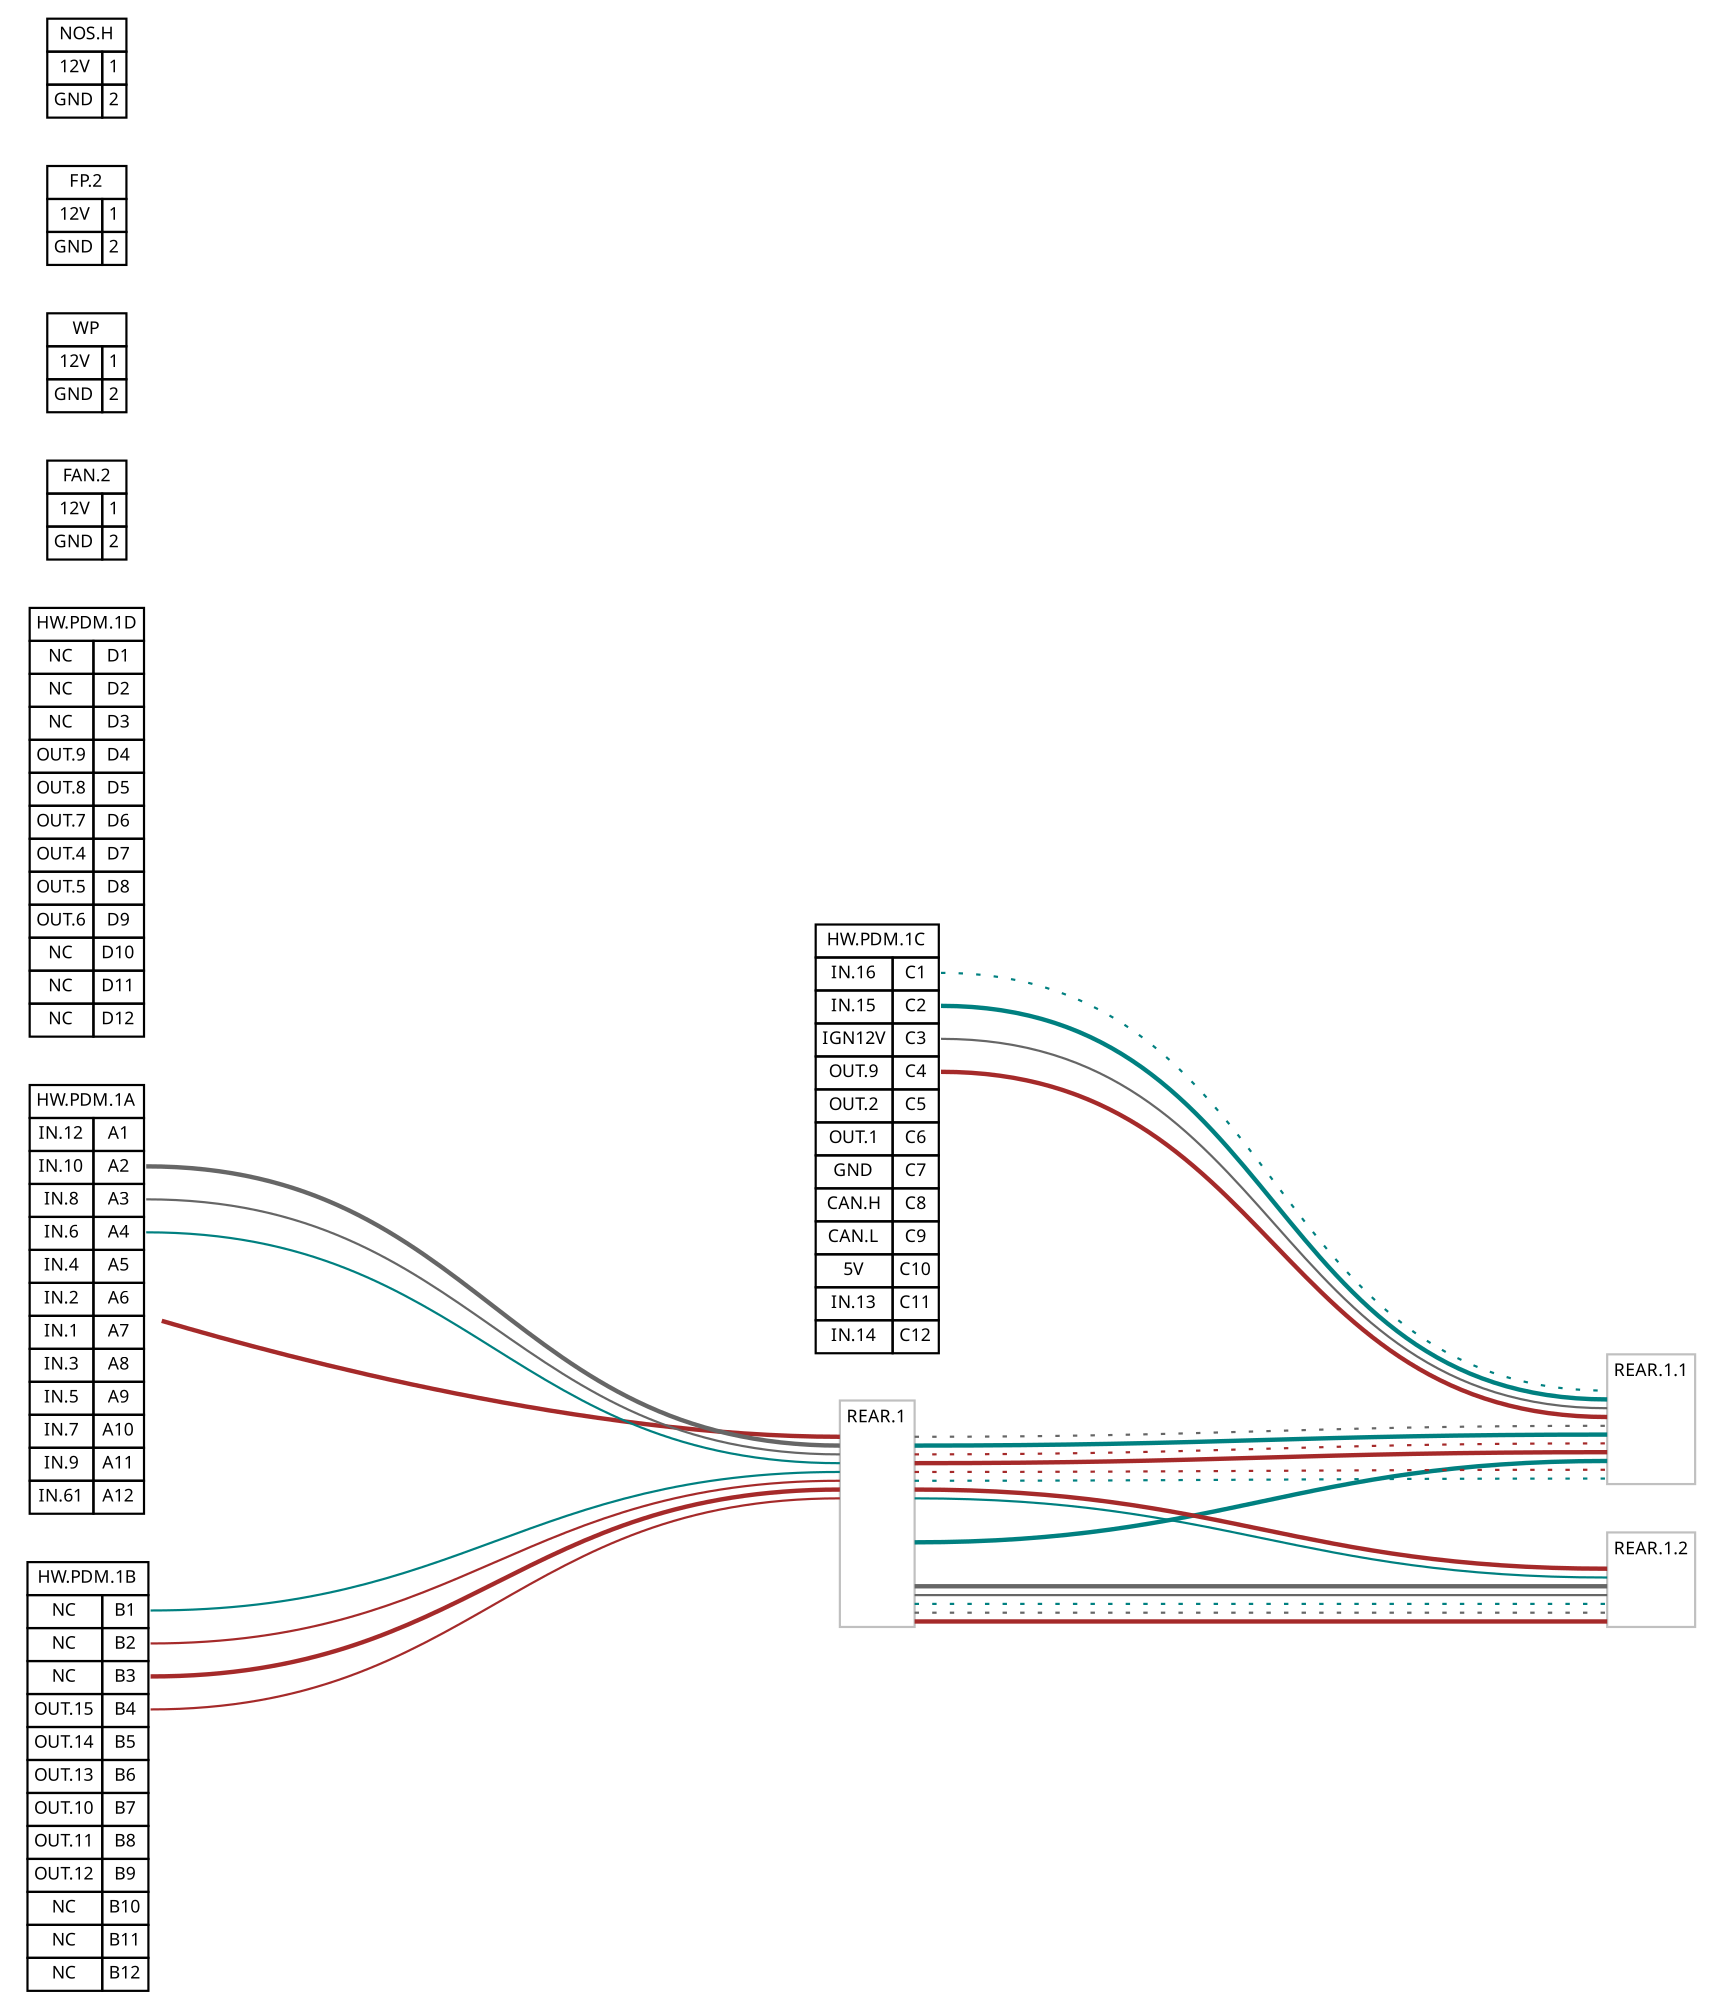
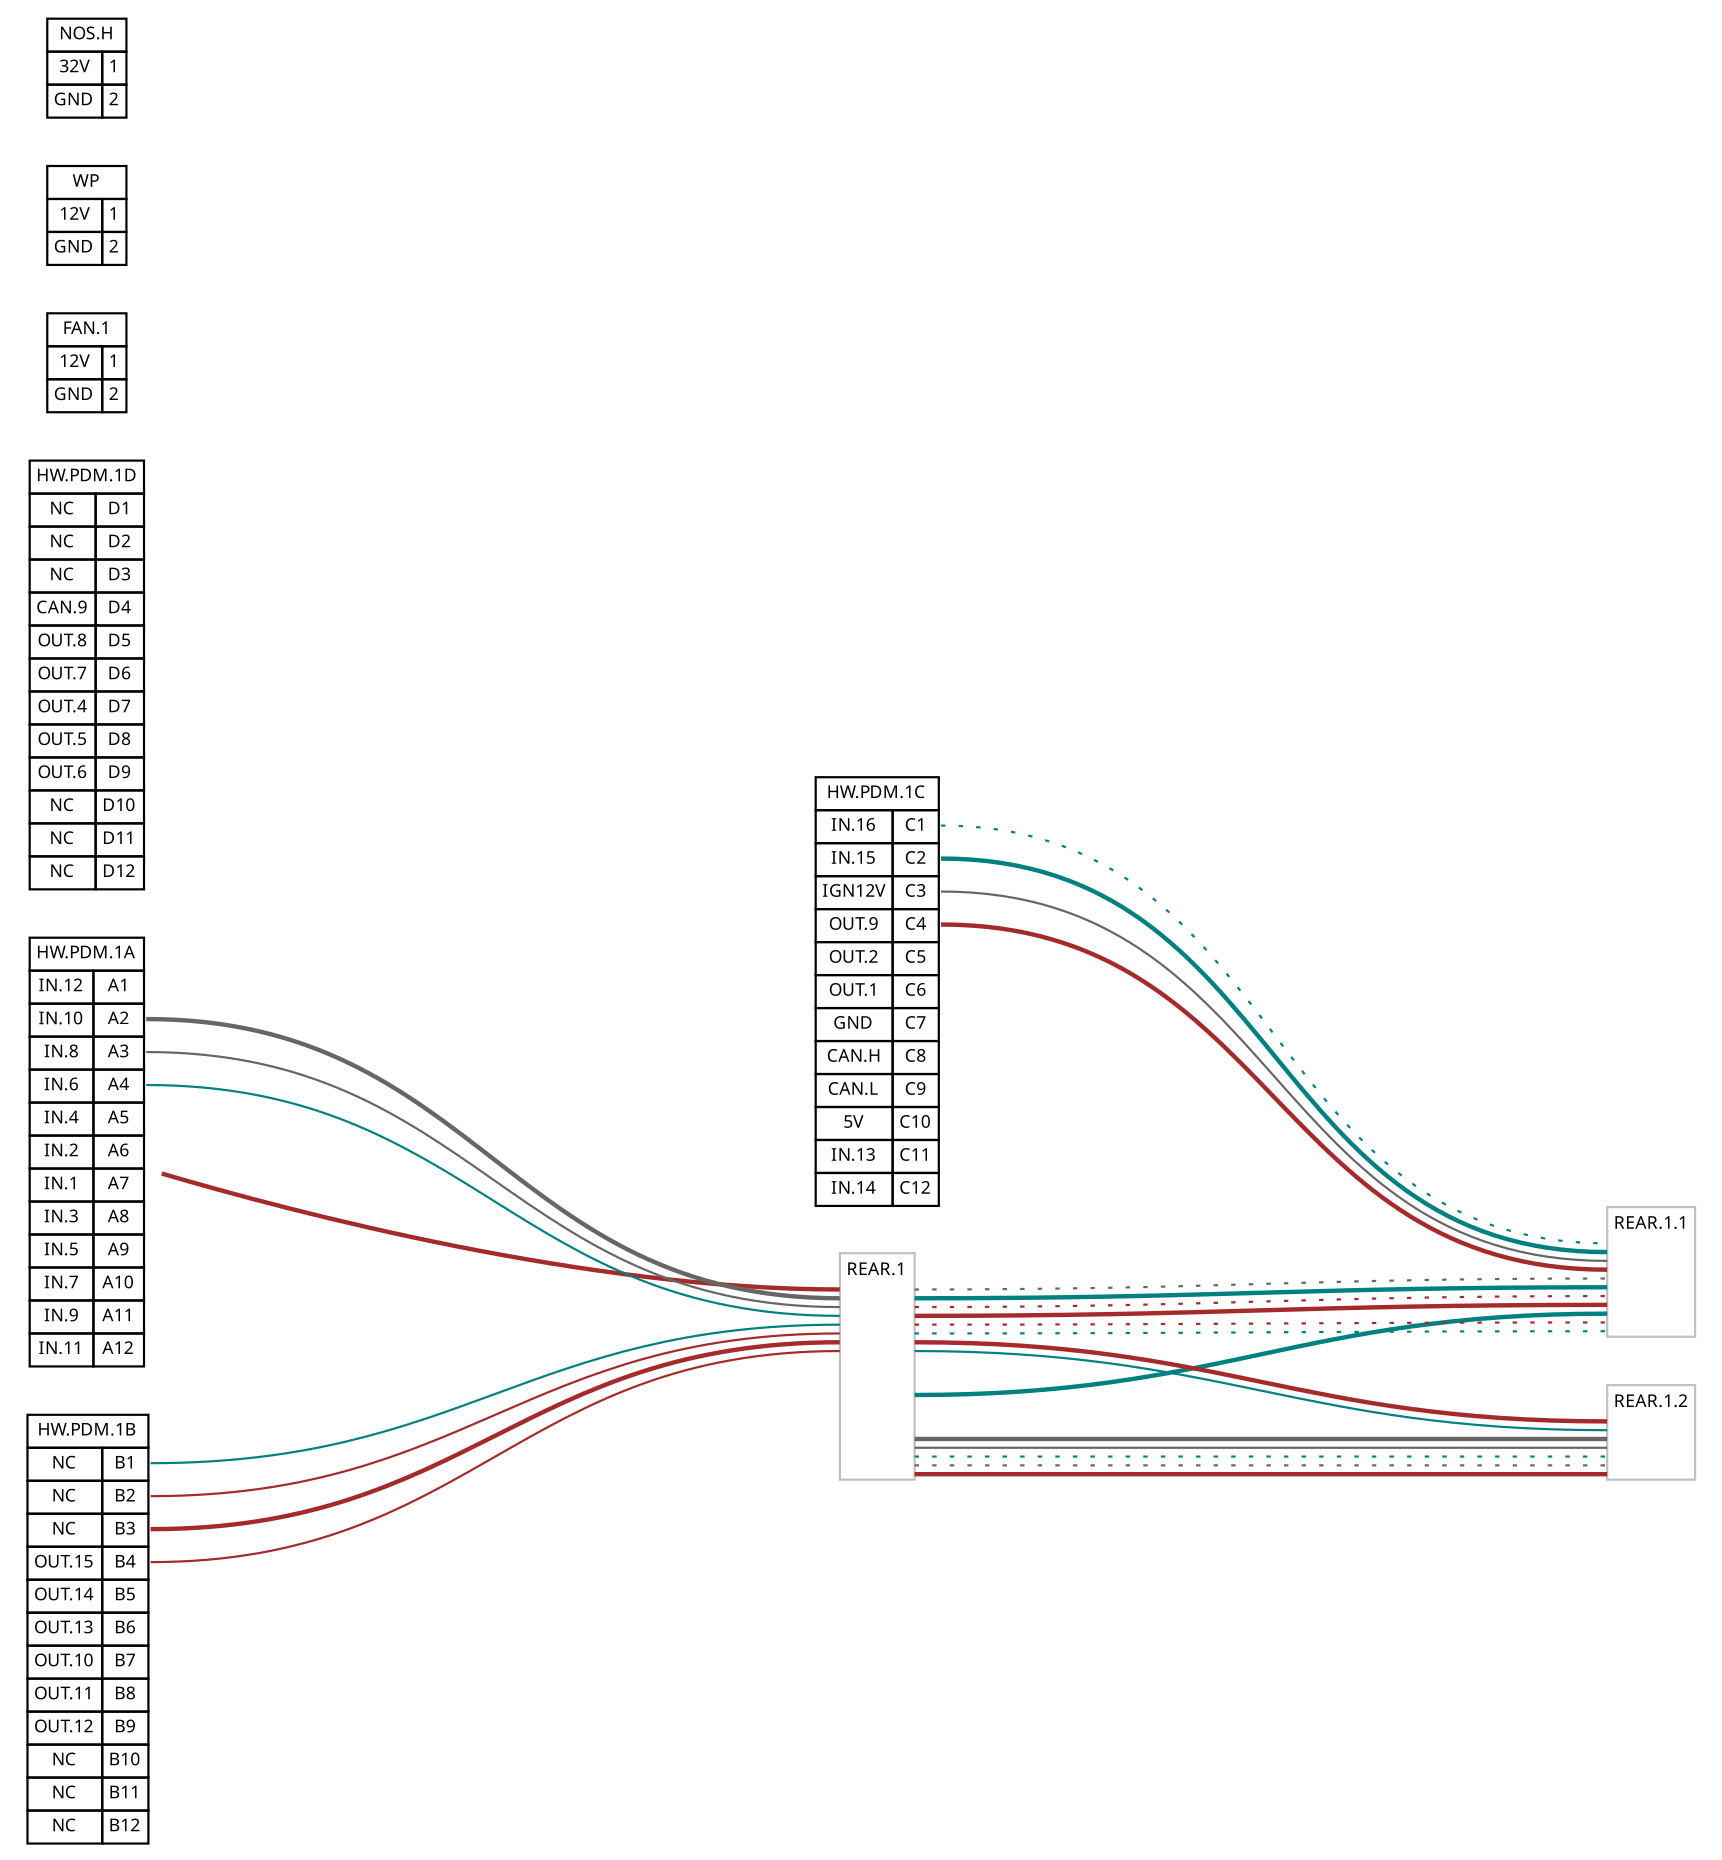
node "NOS.H": text "12V" -> "32V"
node "FP.2": removed
node "FAN.1": added
node "FAN.2": removed
node "HW.PDM.1D": text "OUT.9" -> "CAN.9"
node "HW.PDM.1A": text "IN.61" -> "IN.11"
